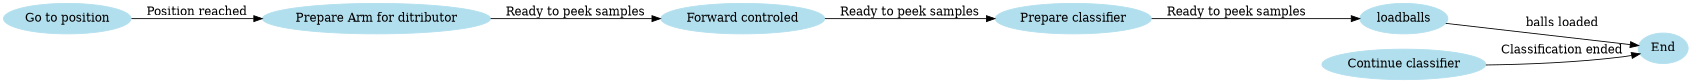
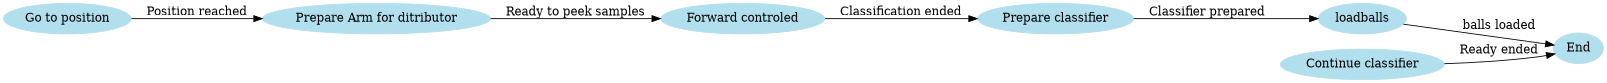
edge "Forward controled" -> "Prepare classifier": label "Ready to peek samples" -> "Classification ended"
edge "Prepare classifier" -> "loadballs": label "Ready to peek samples" -> "Classifier prepared"
edge "Continue classifier" -> "End": label "Classification ended" -> "Ready ended"
